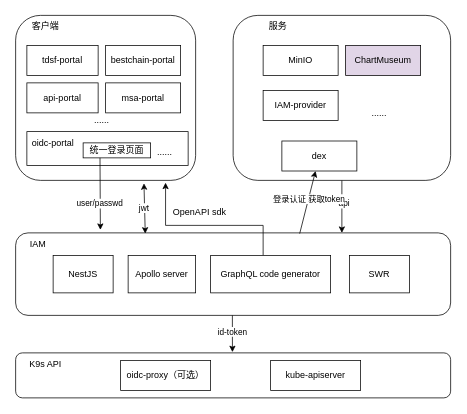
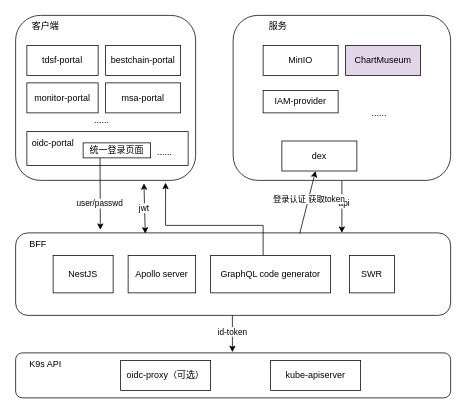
node "api-portal": label "api-portal" -> "monitor-portal"
node "IAM-provider": size 75x30 -> 75x23
node "OpenAPI sdk": removed
node "IAM": label "IAM" -> "BFF"
node "SWR": size 60x38 -> 45x38
